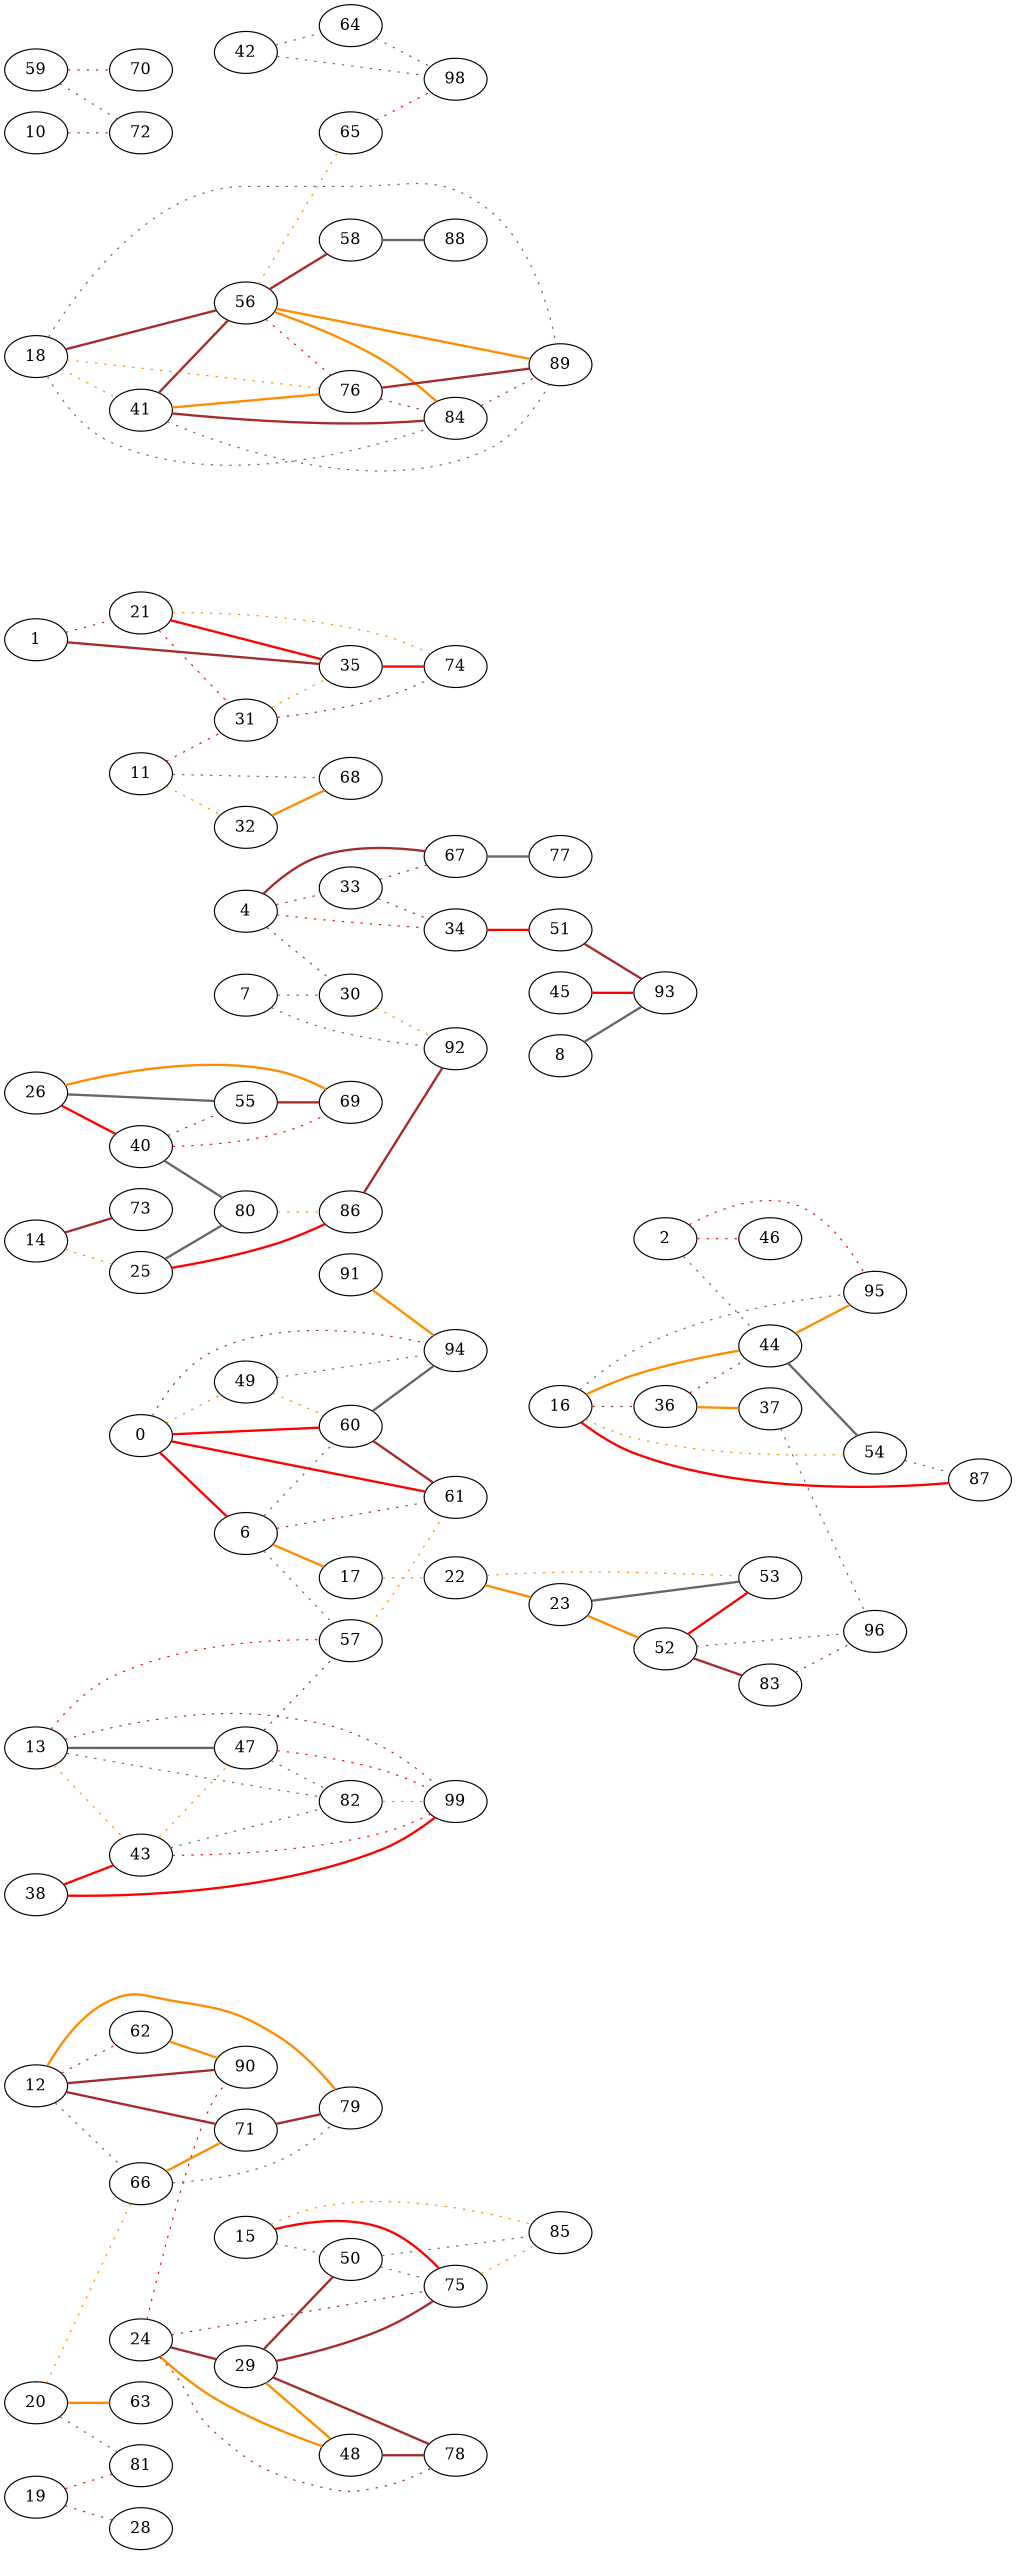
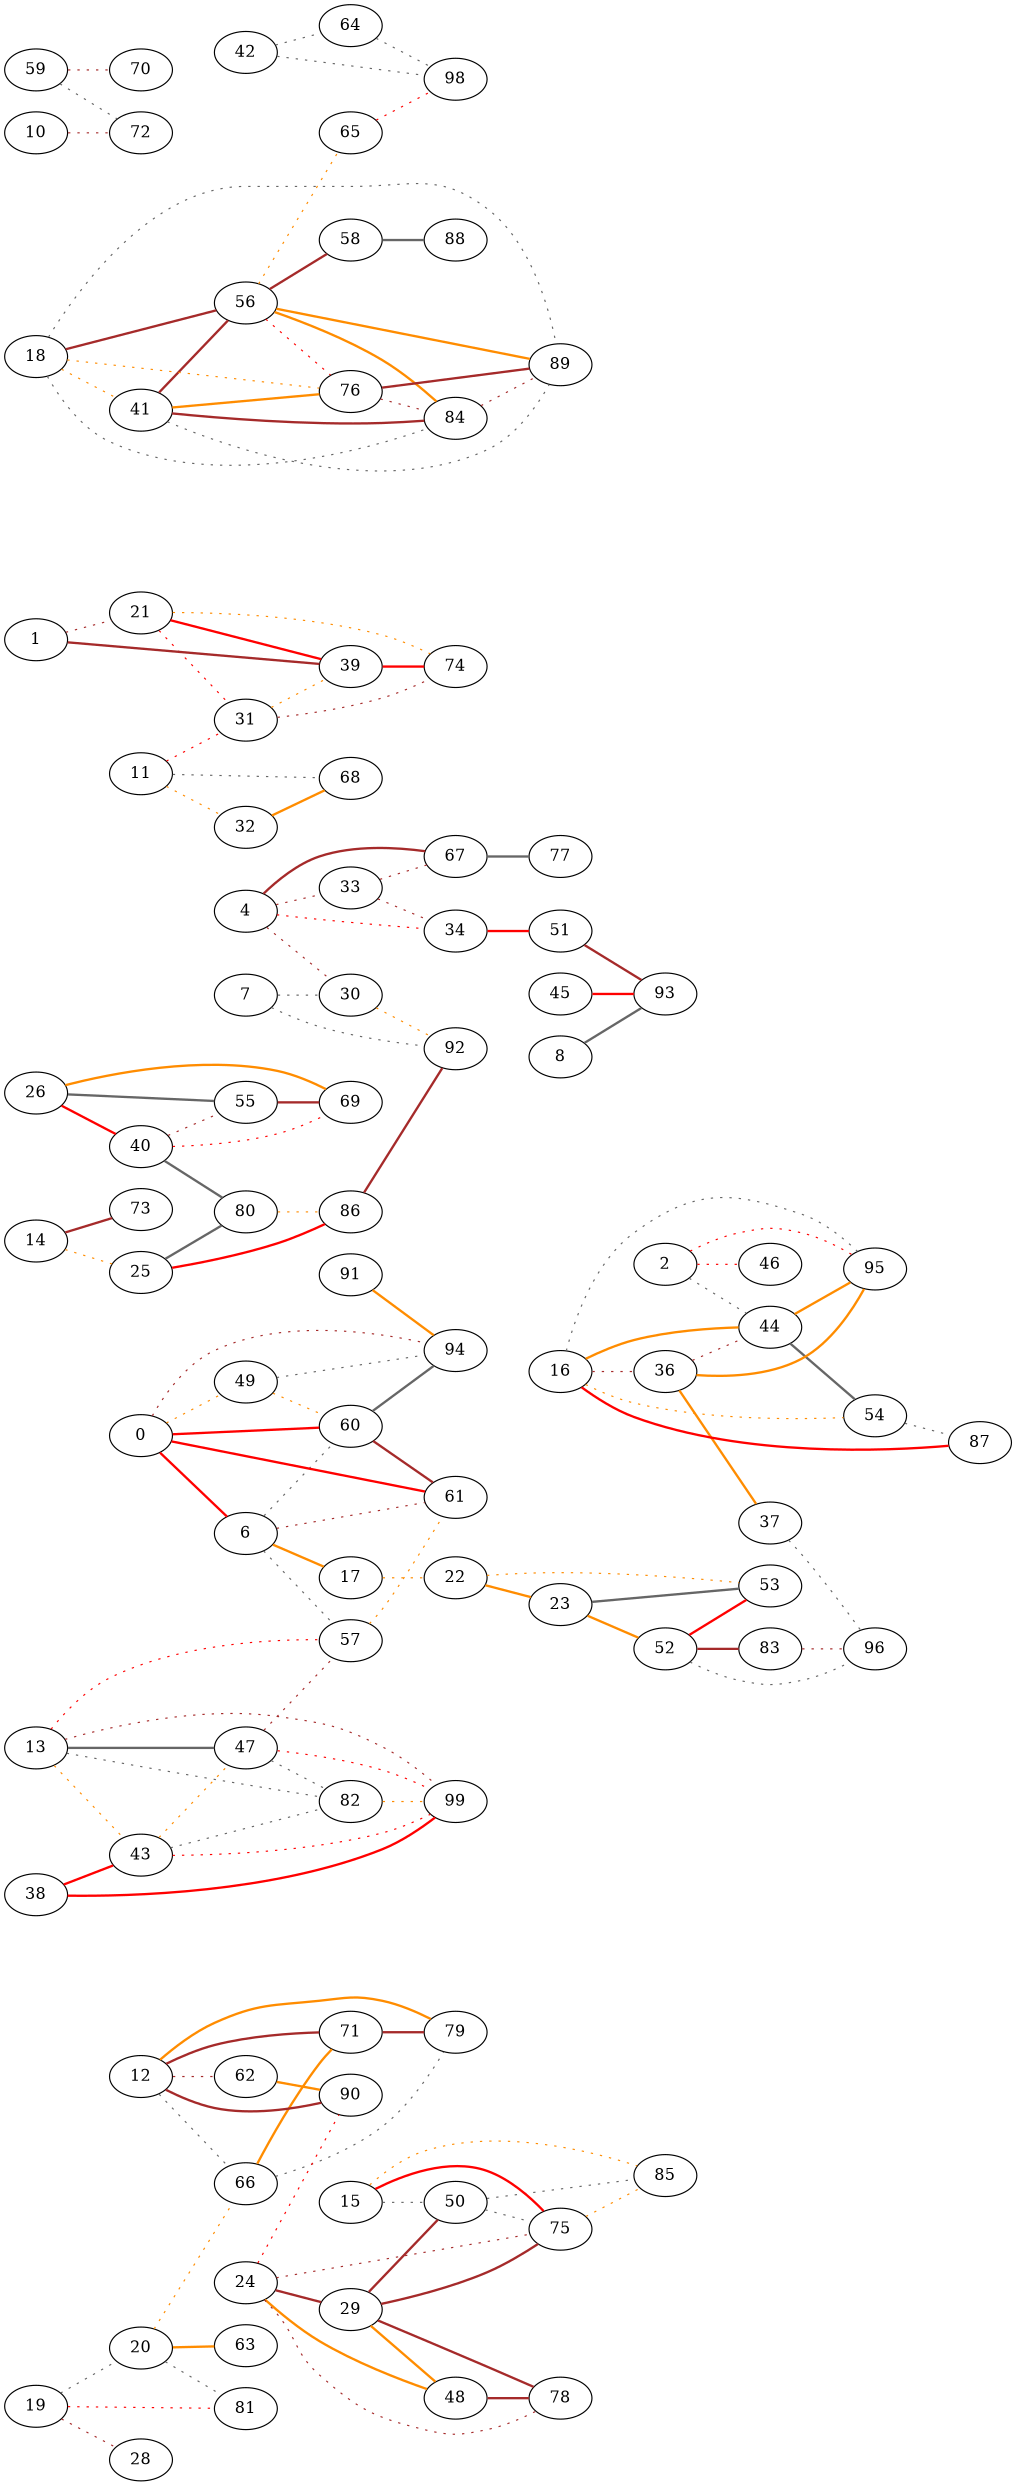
node "35": label "35" -> "39"
edge "95" -- "36": added
edge "20" -- "19": added
